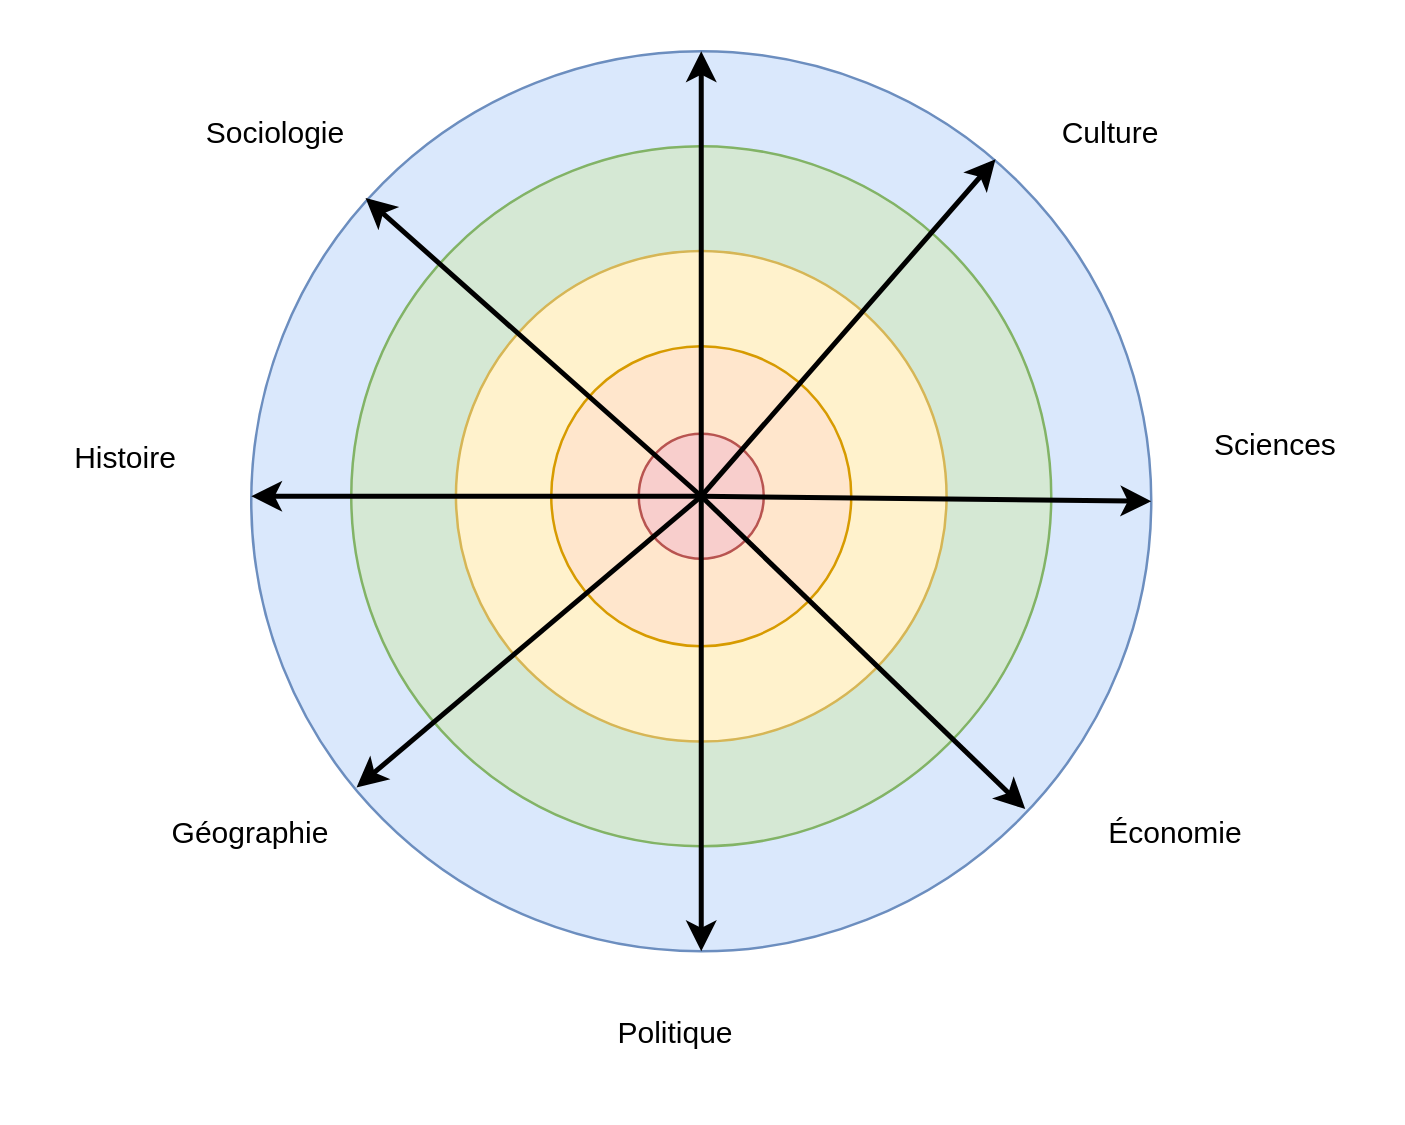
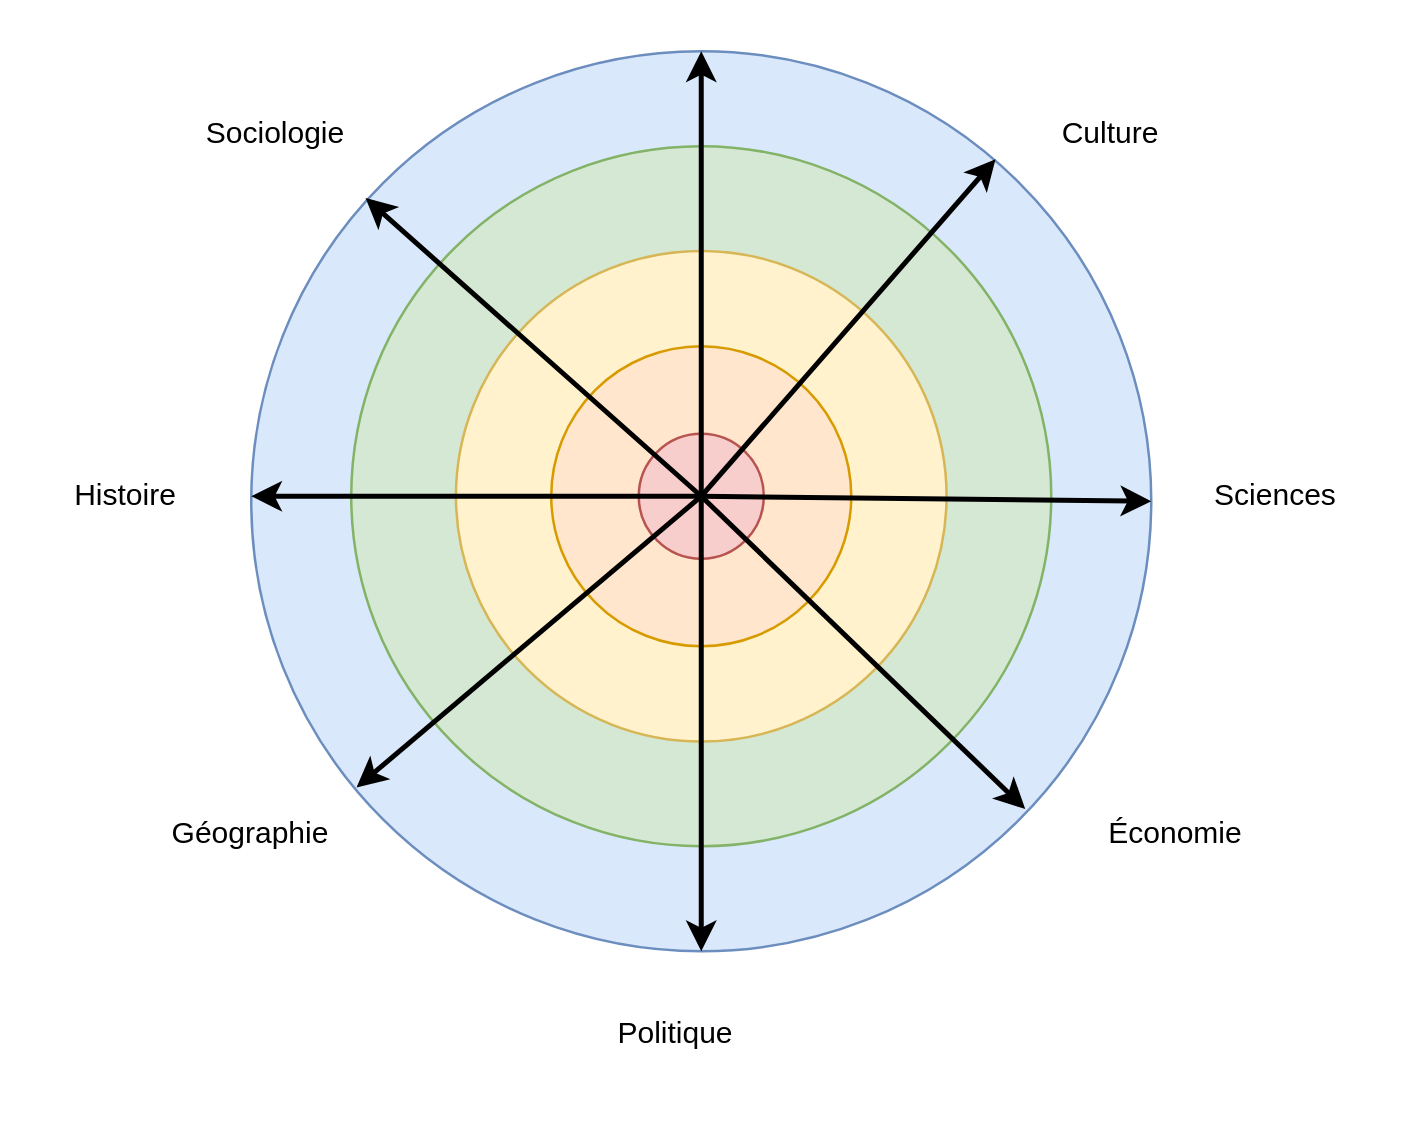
node "Sciences": moved (1276, 446) -> (1276, 496)
node "Histoire": moved (126, 459) -> (126, 496)
